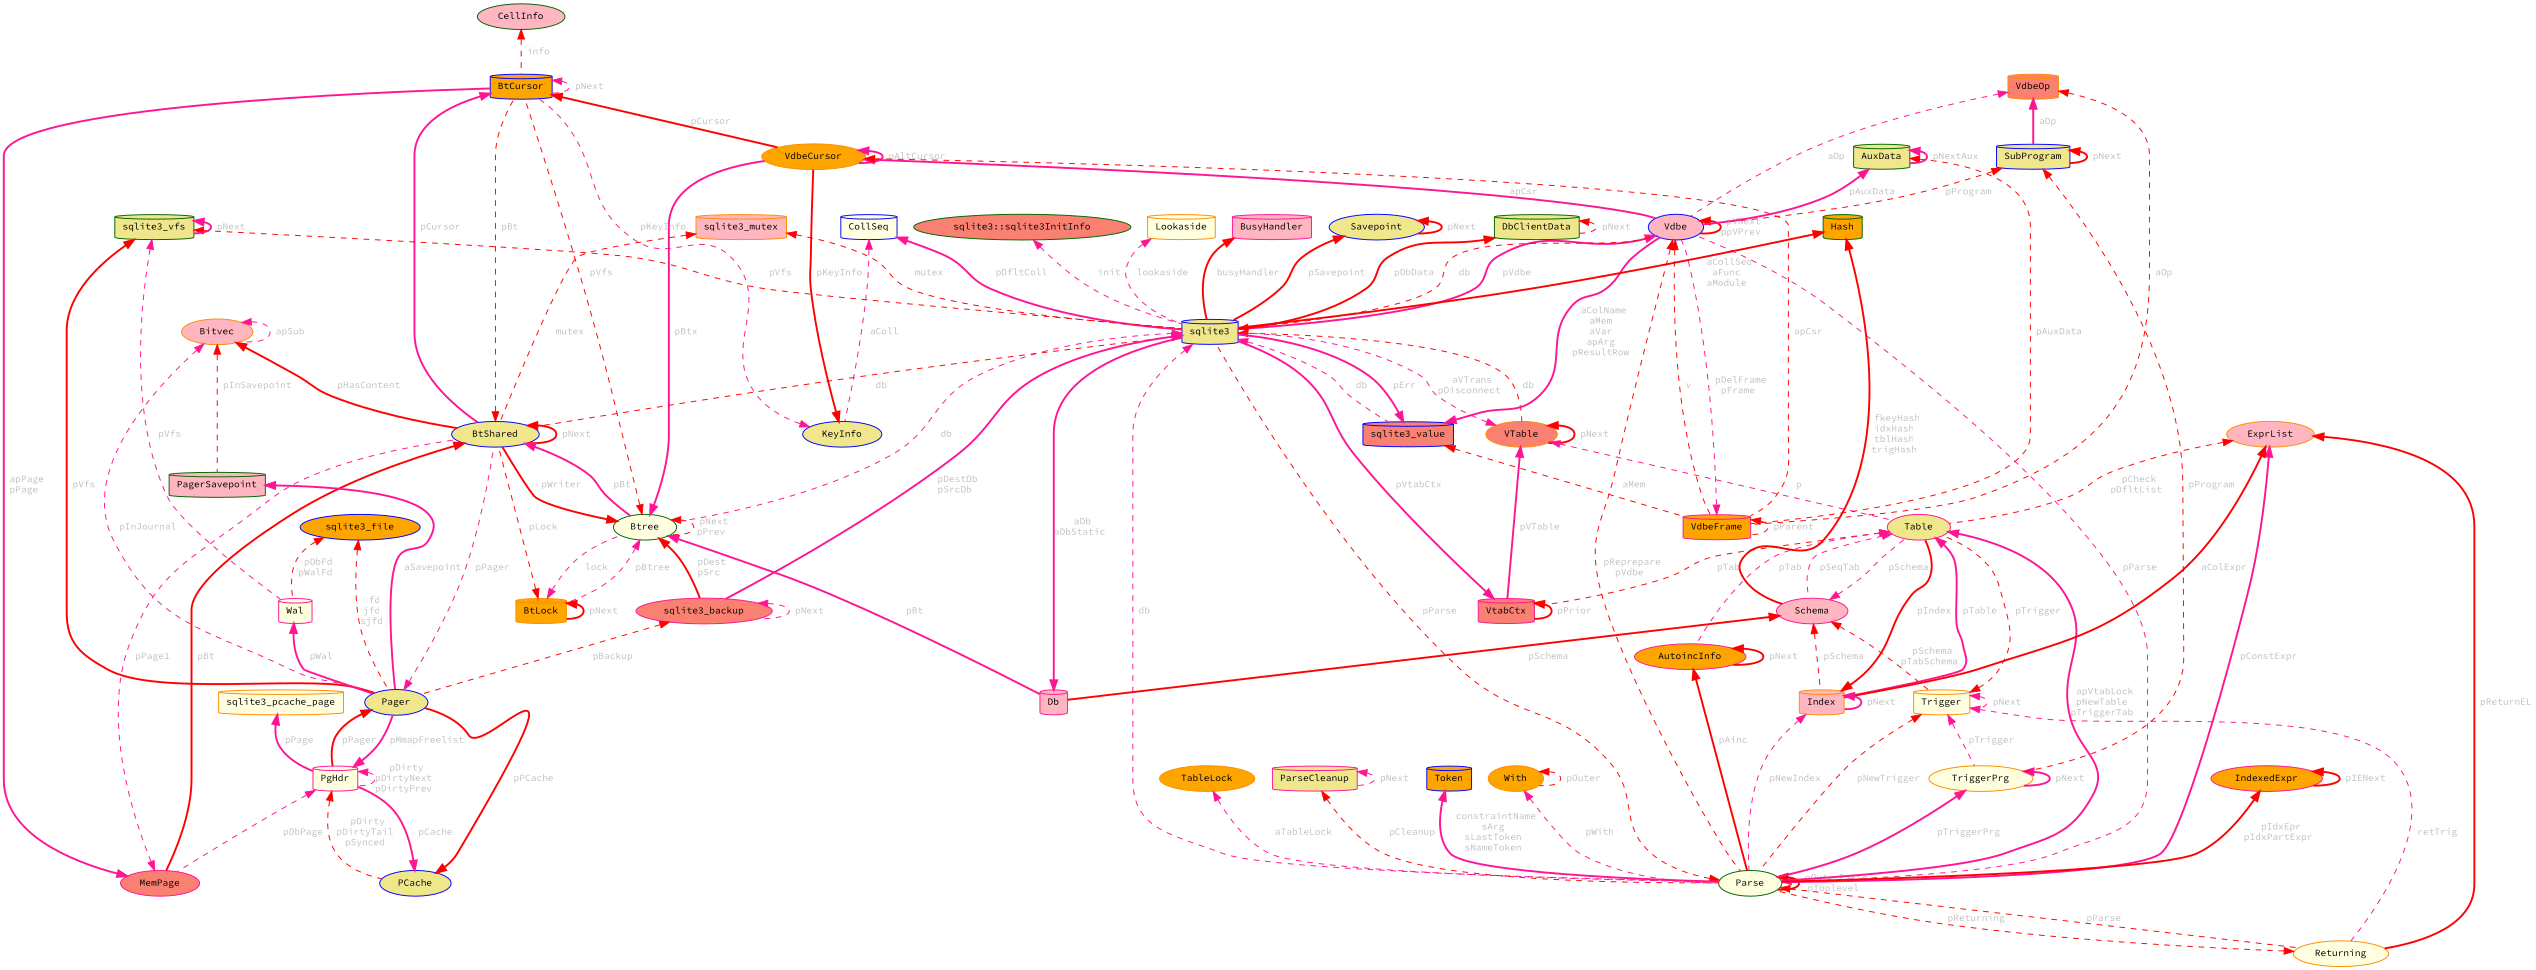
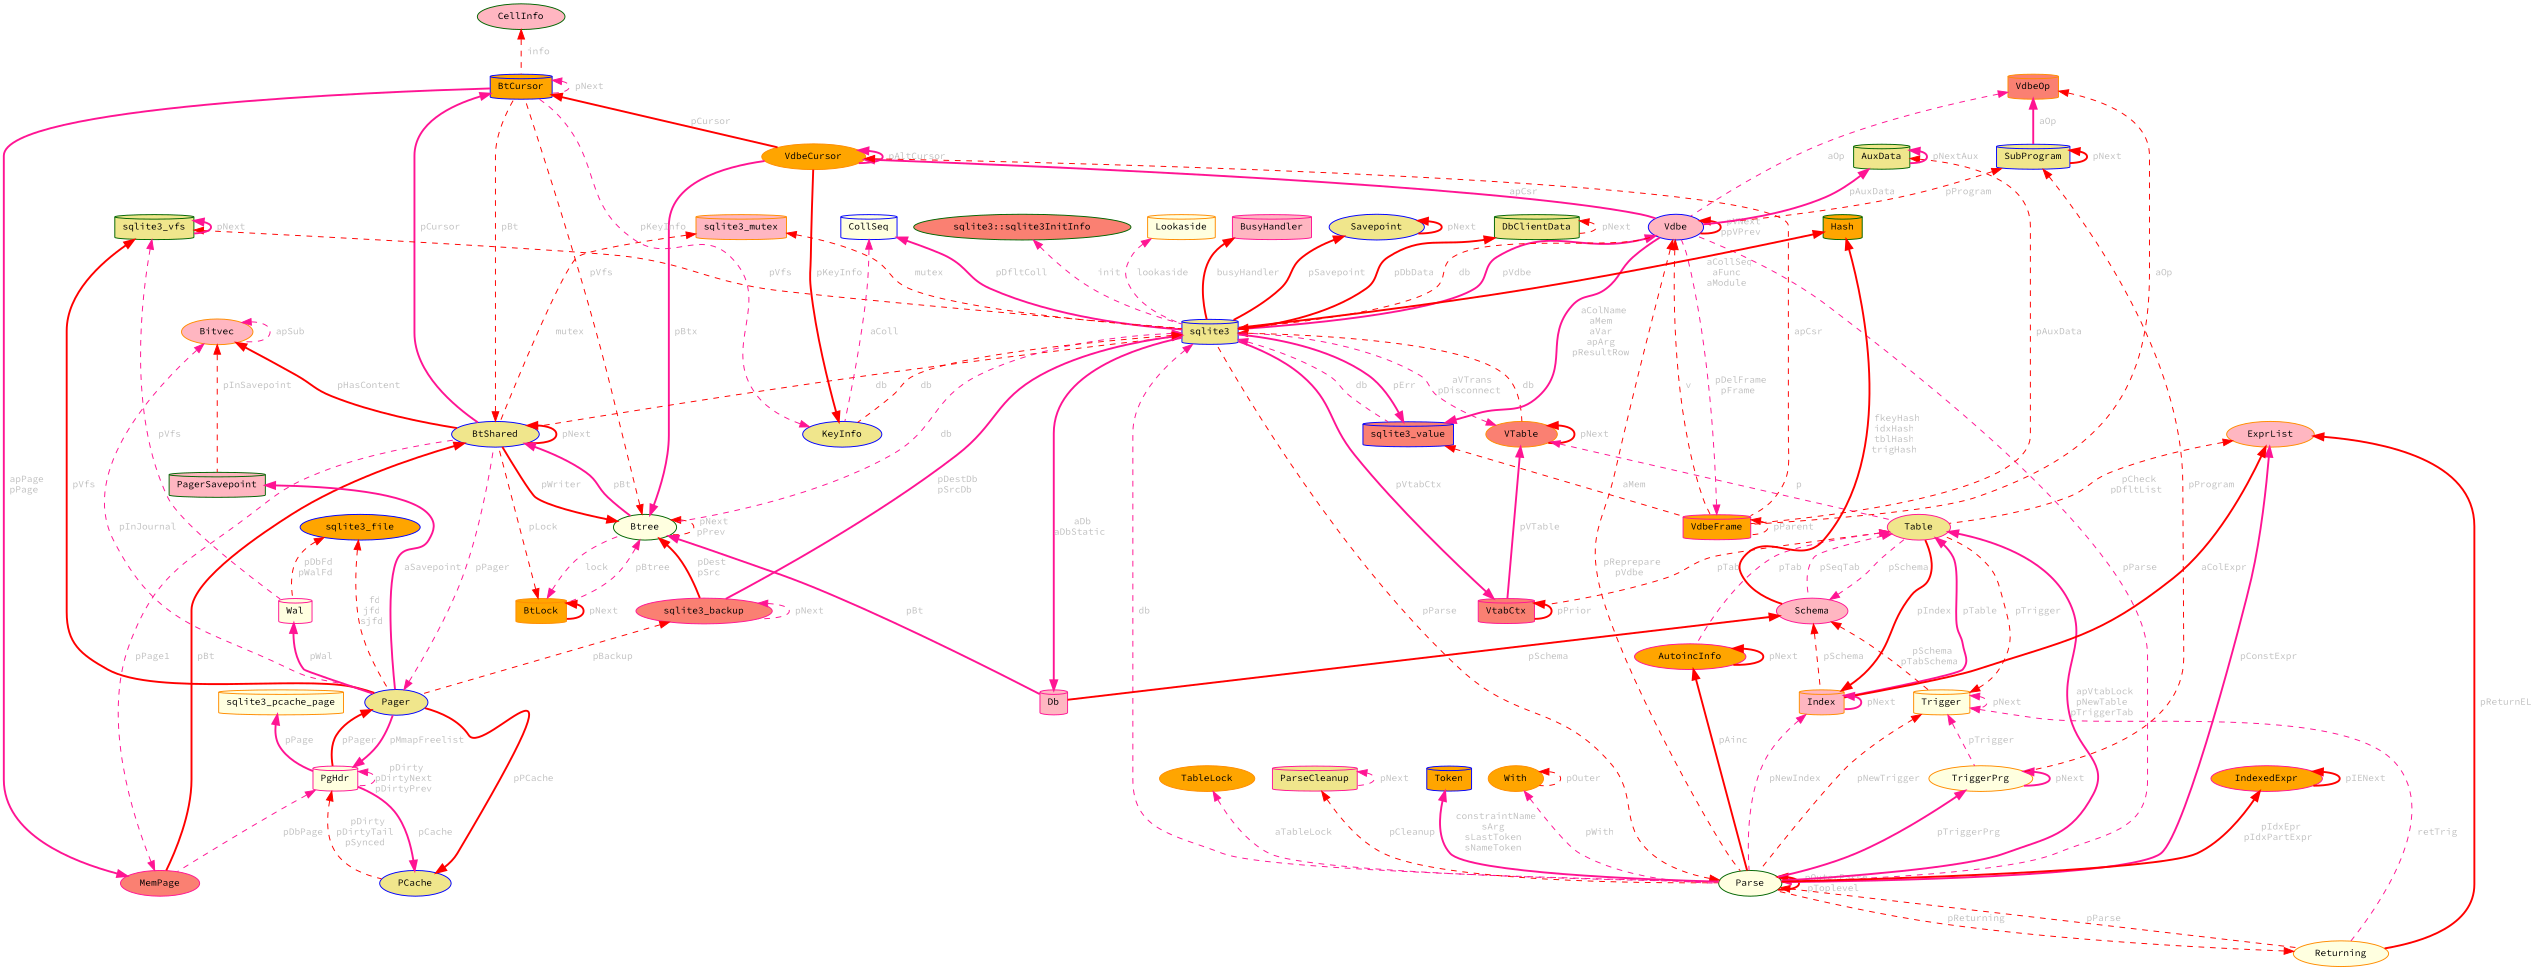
edge "KeyInfo" -> "sqlite3": added, label "db"
